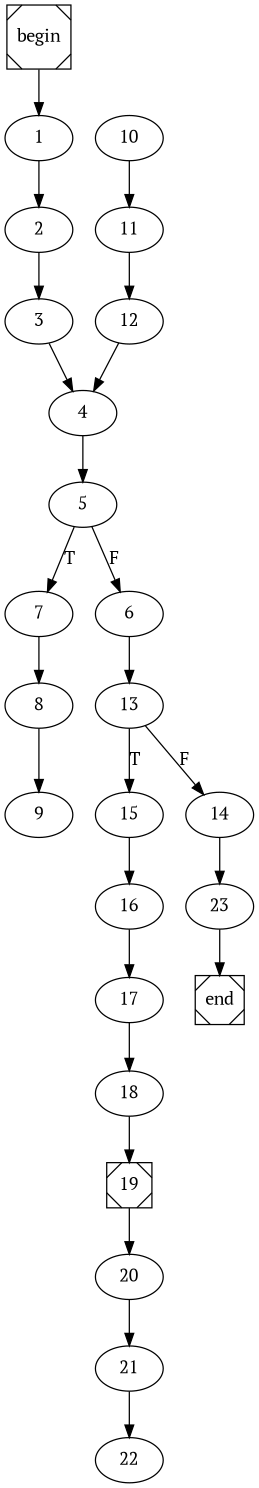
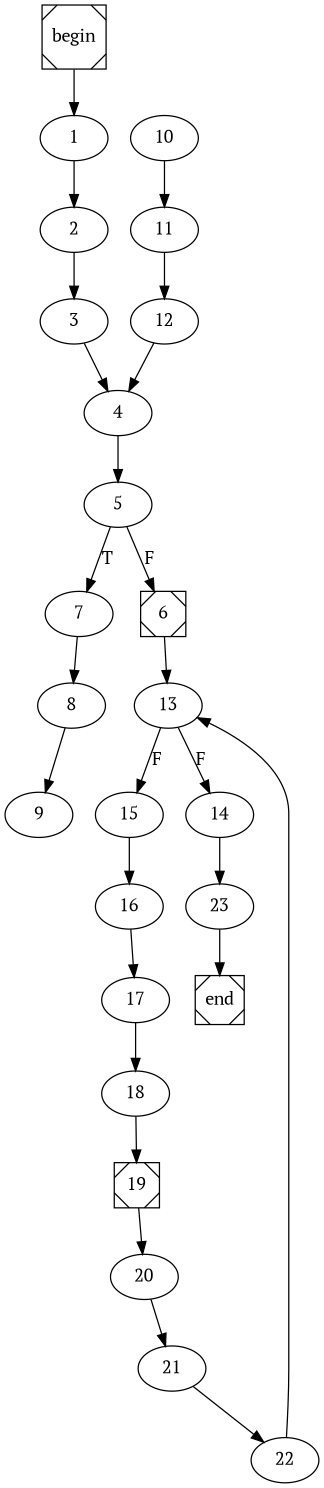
node "6": shape ellipse -> Msquare
edge "13" -> "15": label "T" -> "F"
edge "22" -> "13": added
